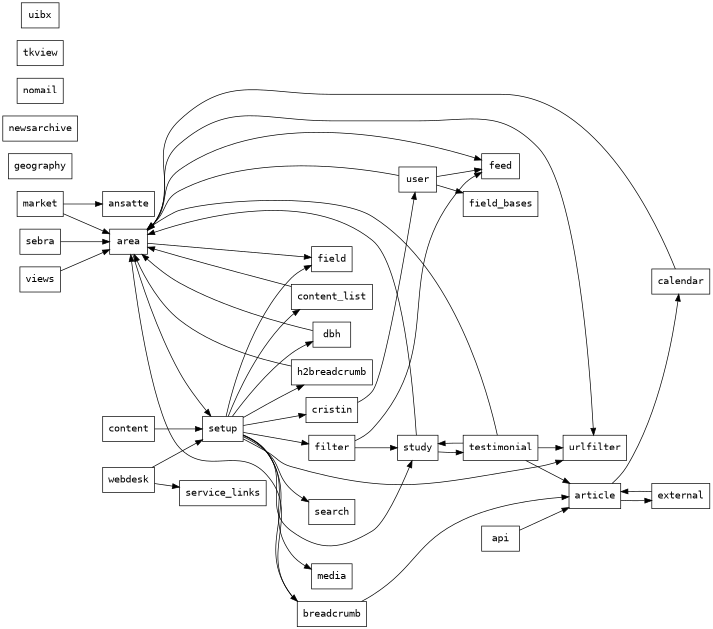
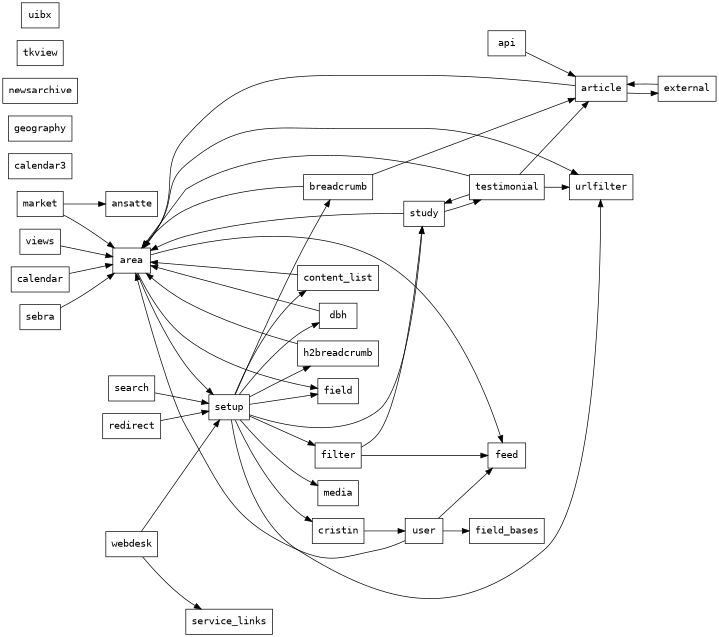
node "nomail": removed
node "calendar3": added
edge "article" -> "calendar": now "article" -> "area"
node "content": label "content" -> "redirect"
edge "setup" -> "search": reversed
